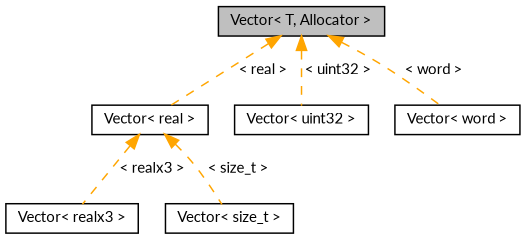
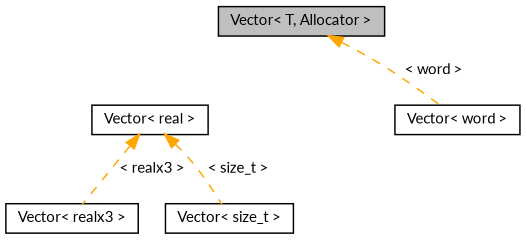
edge "Vector< real >" -> "Vector< T, Allocator >": removed, label "< real >"
node "Vector< uint32 >": removed
